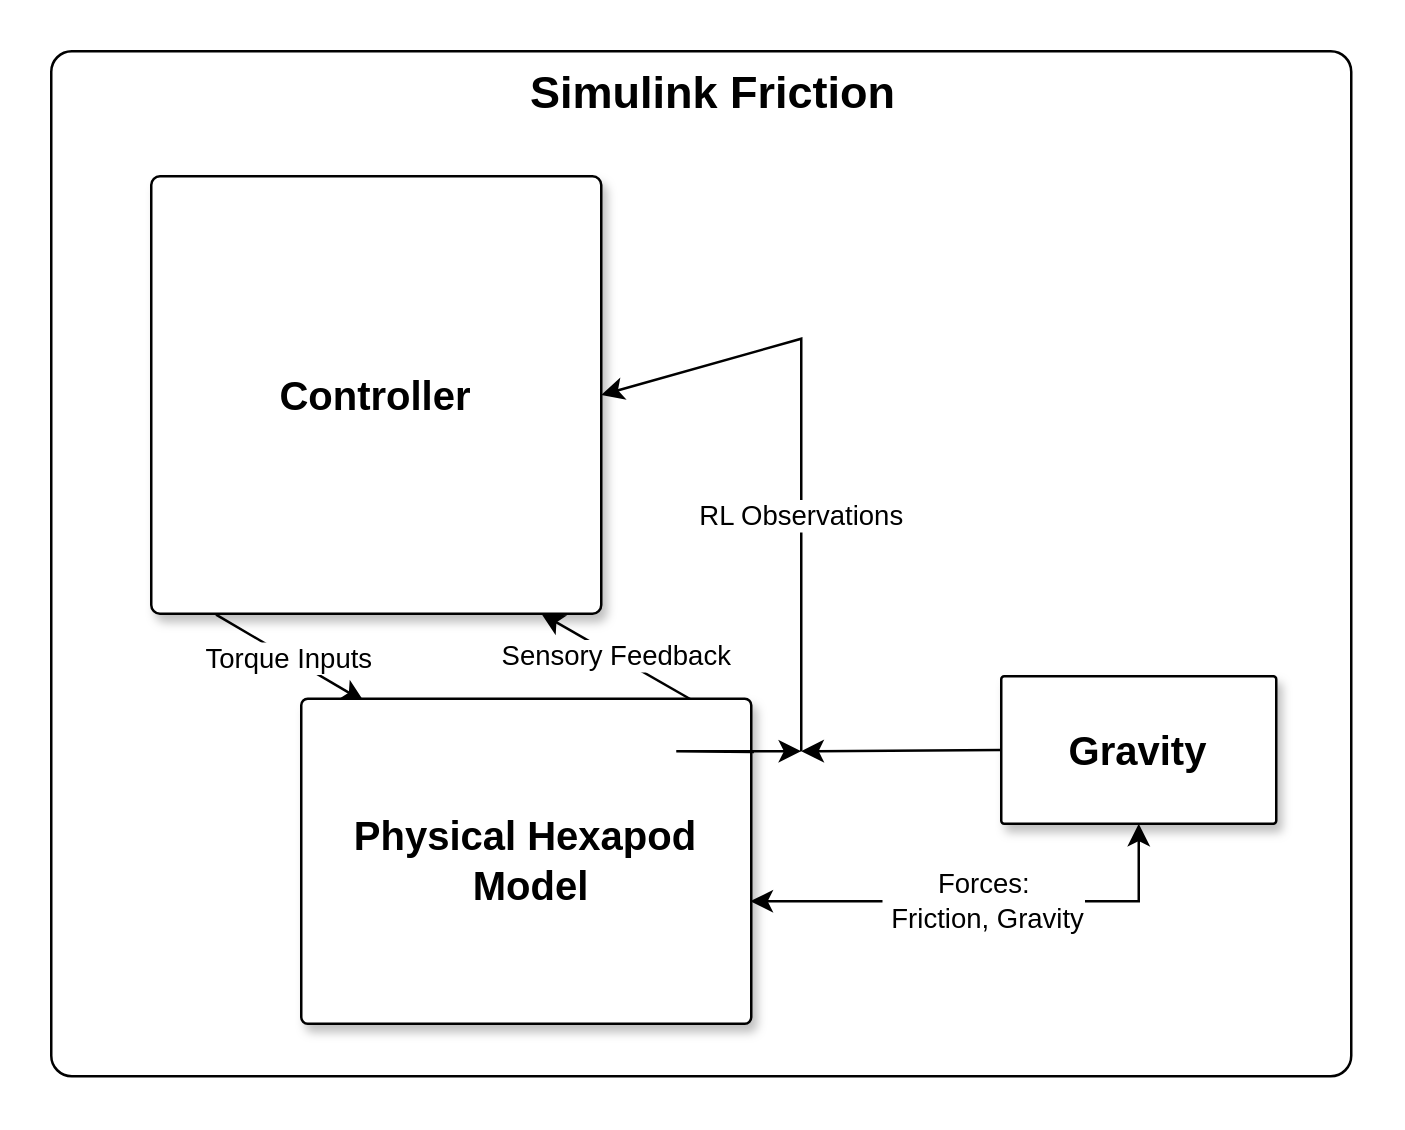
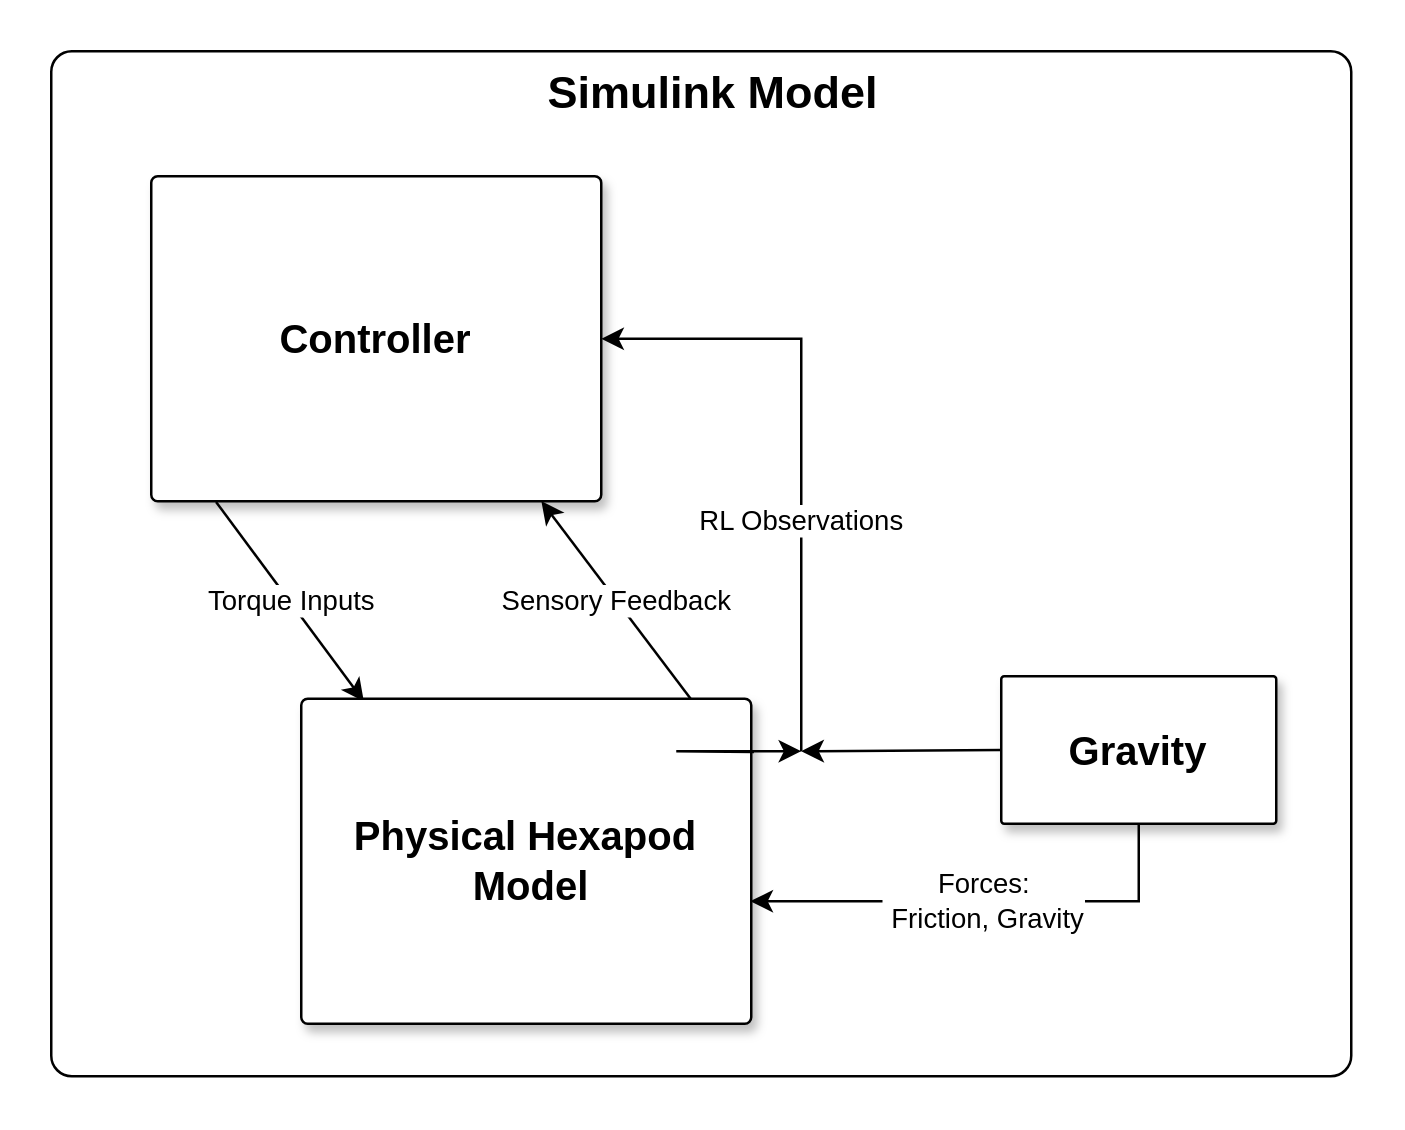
node "Simulink Friction": label "Simulink Friction" -> "Simulink Model"
node "Controller": size 450x438 -> 450x325
edge "Gravity" -- "Physical Hexapod Model": arrowhead classic -> none
